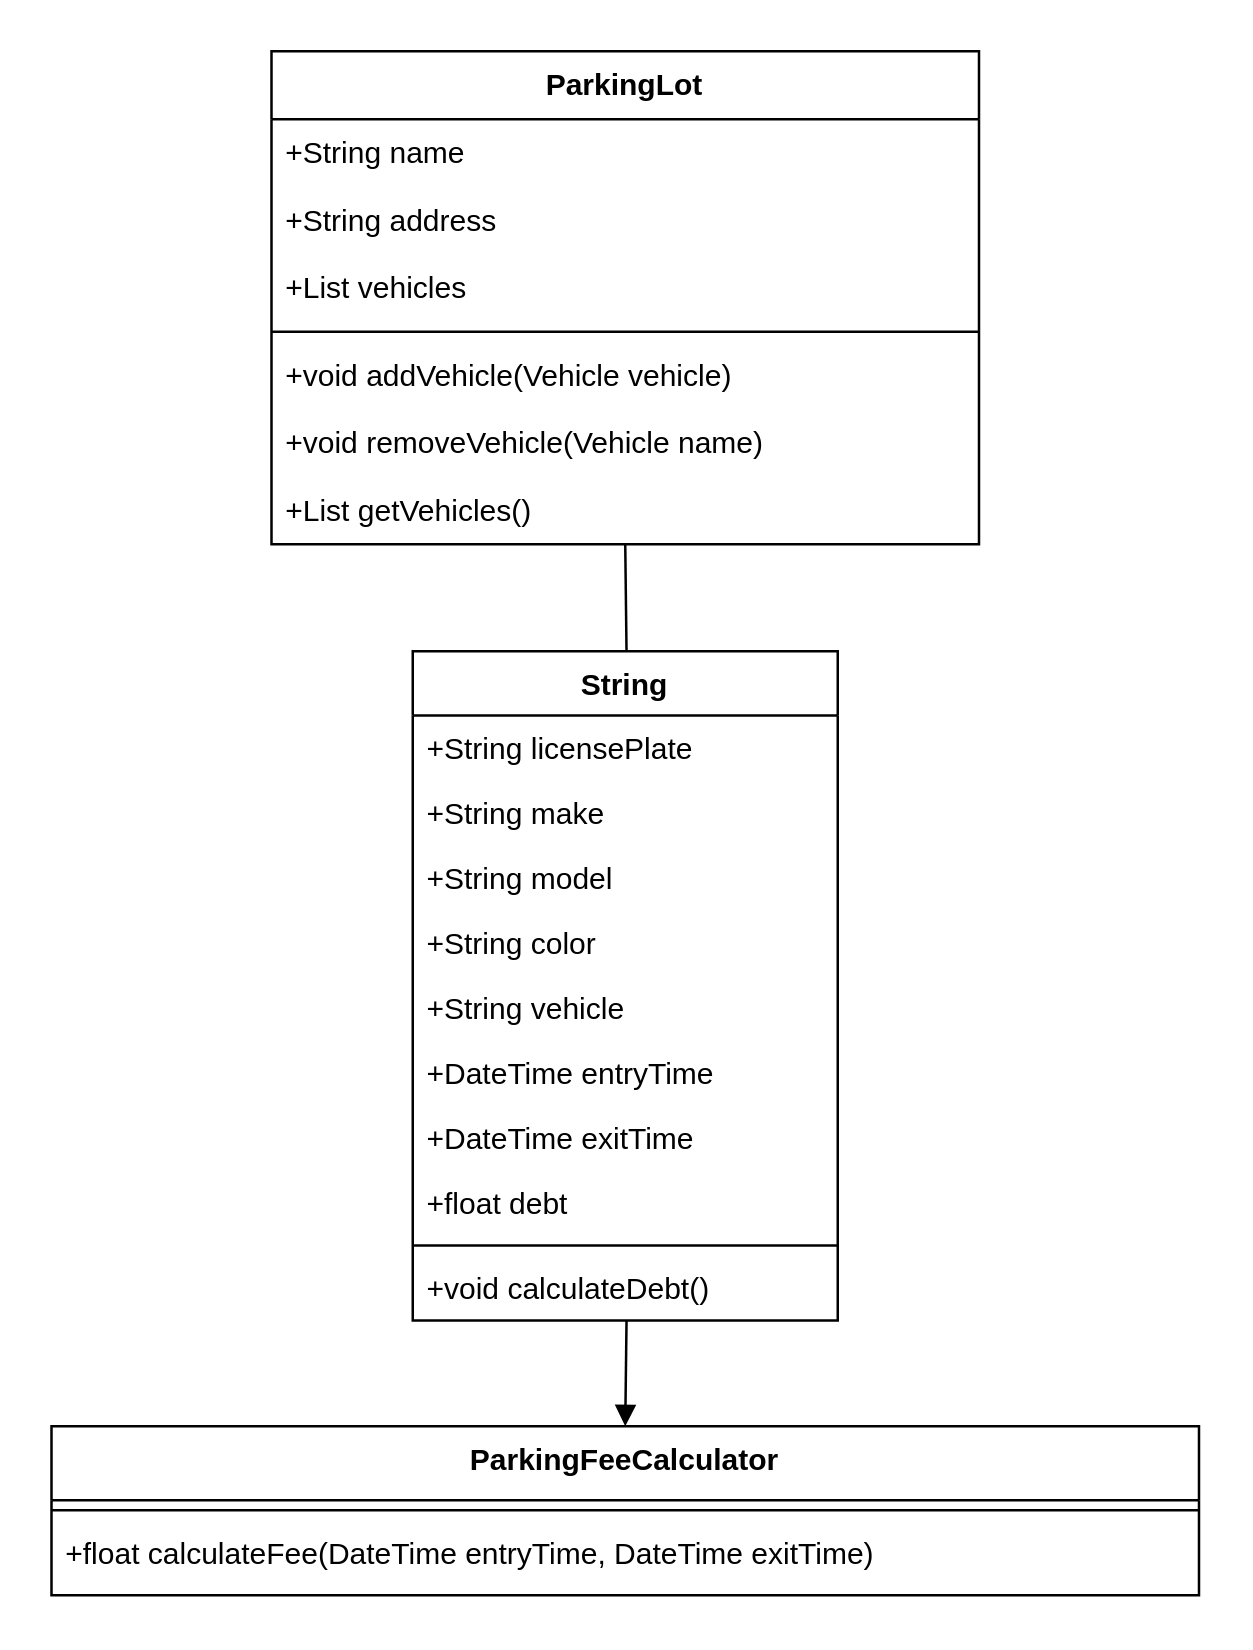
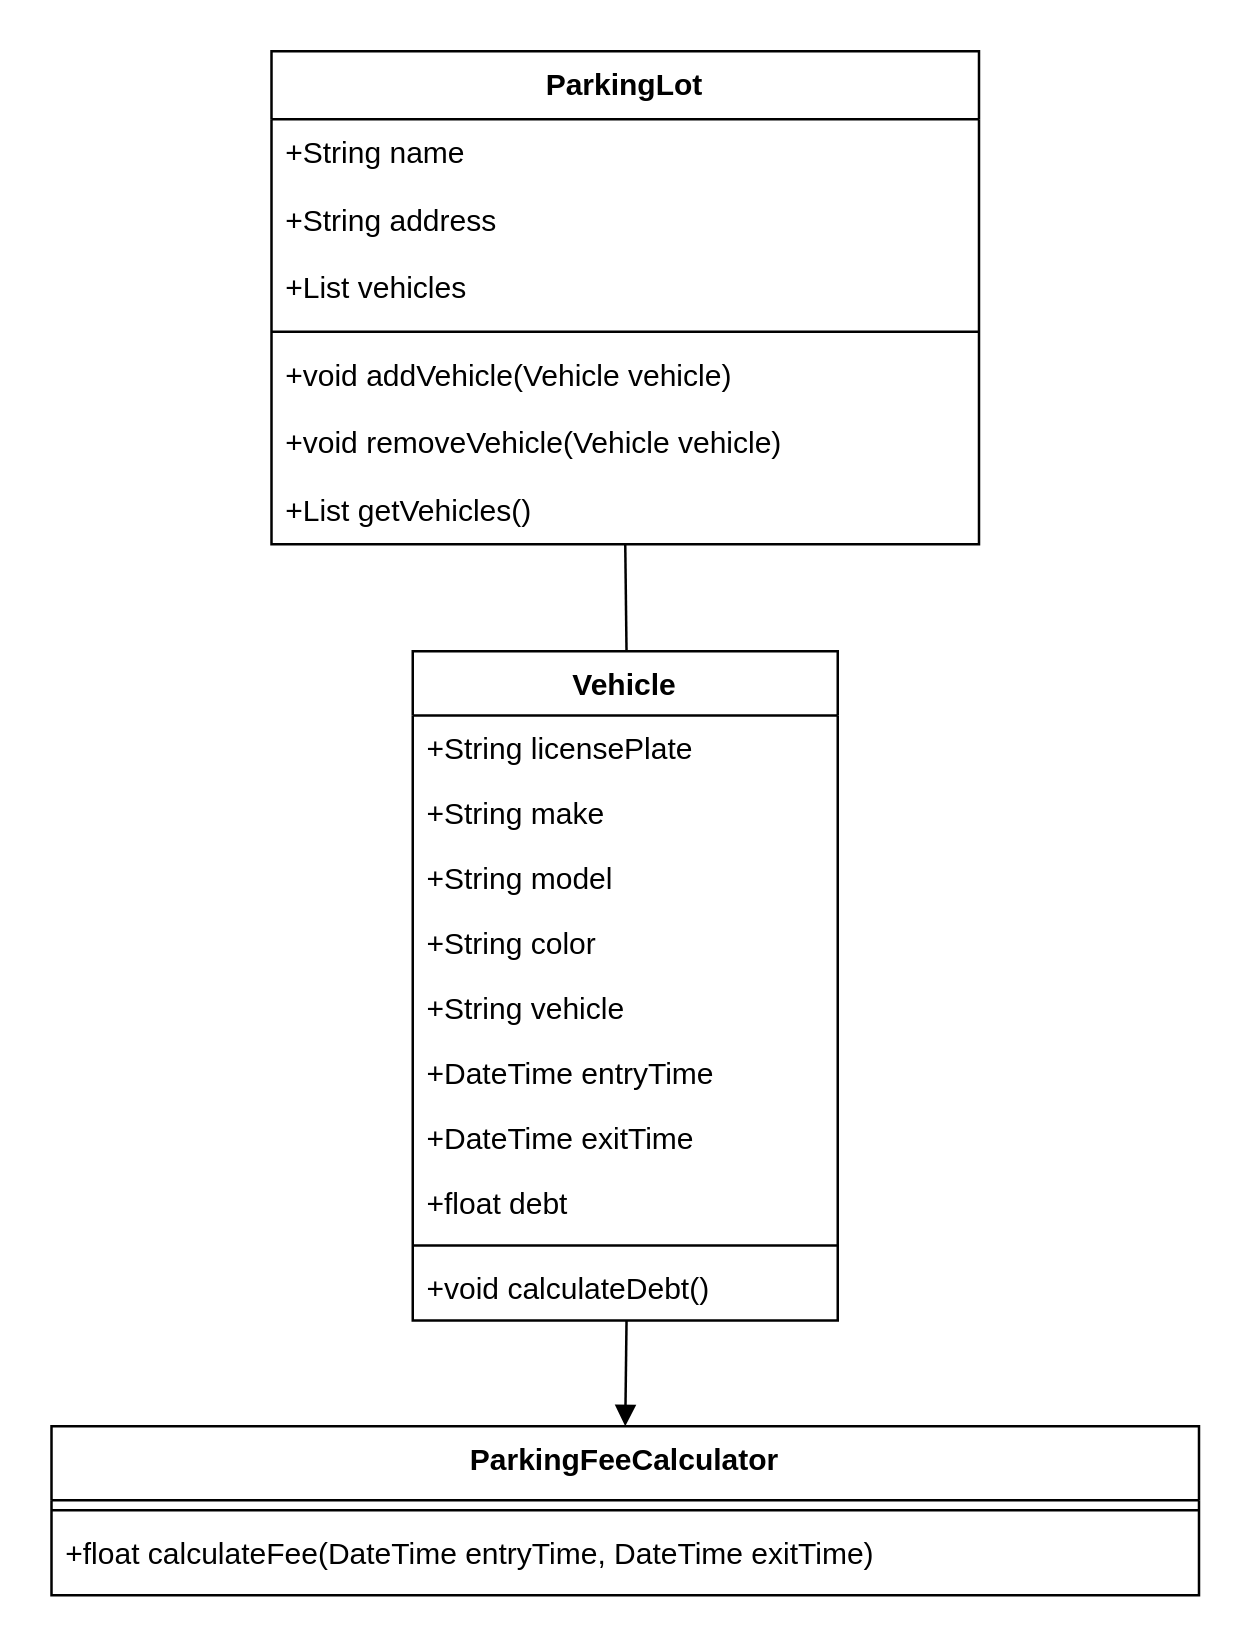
node "+void removeVehicle(Vehicle name)": label "+void removeVehicle(Vehicle name)" -> "+void removeVehicle(Vehicle vehicle)"
node "String": label "String" -> "Vehicle"
